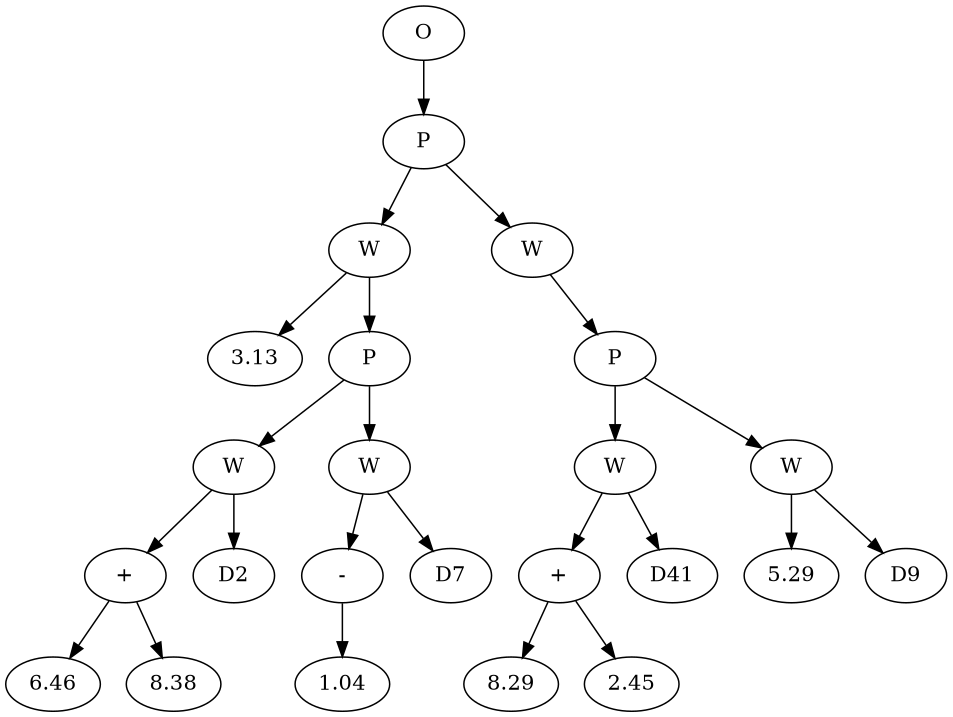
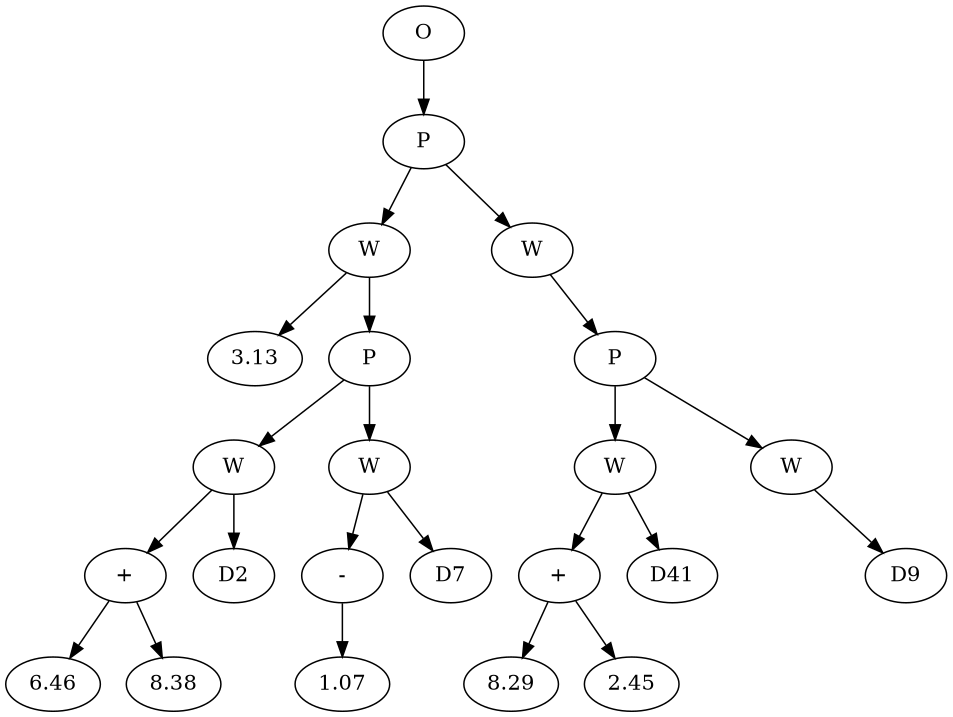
node "5.29": removed
node "1.04": label "1.04" -> "1.07"
